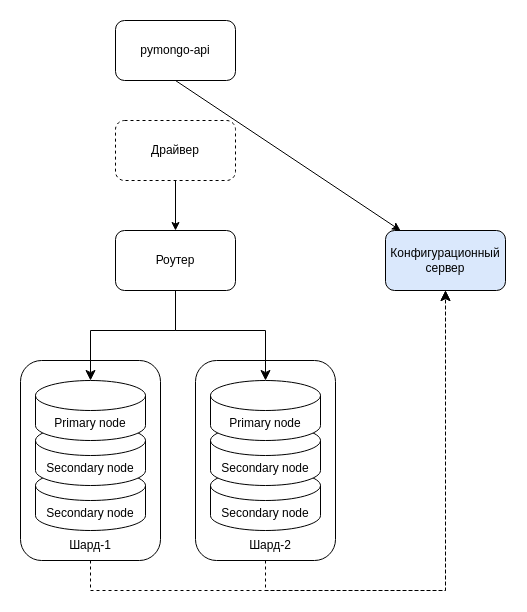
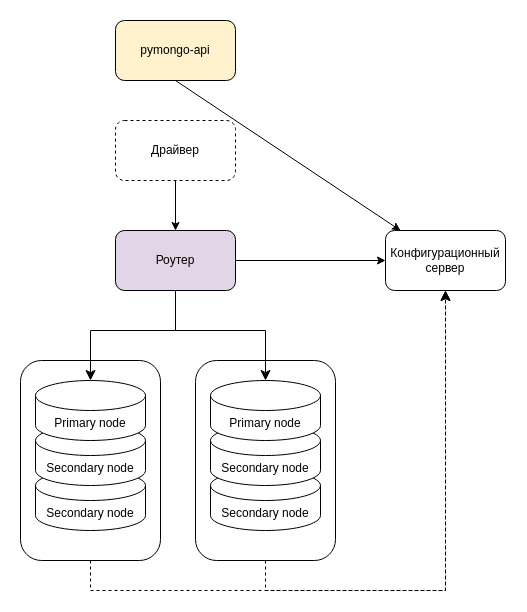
node "pymongo-api": fillcolor #ffffff -> #fff2cc
node "Роутер": fillcolor #ffffff -> #e1d5e7
edge "Роутер" -> "Конфигурационный сервер": added
node "Конфигурационный сервер": fillcolor #dae8fc -> #ffffff
node "Шард-1": removed
node "Шард-2": removed
